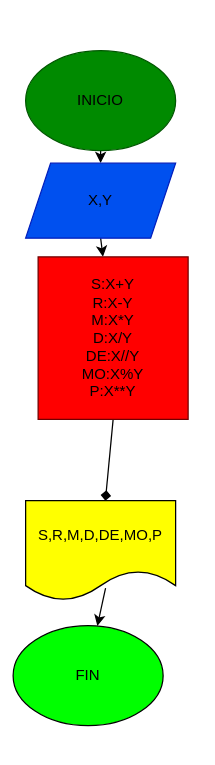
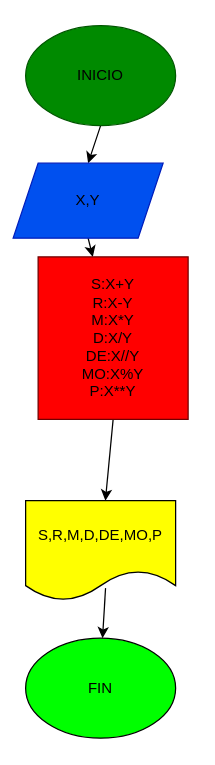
node "INICIO": moved (101, 101) -> (101, 76)
node "X,Y": moved (101, 201) -> (88, 201)
edge "S:X+Y R:X-Y M:X*Y D:X/Y DE:X//Y MO:X%Y P:X**Y" -> "S,R,M,D,DE,MO,P": arrowhead diamond -> classic
node "FIN": moved (88, 676) -> (101, 688)
